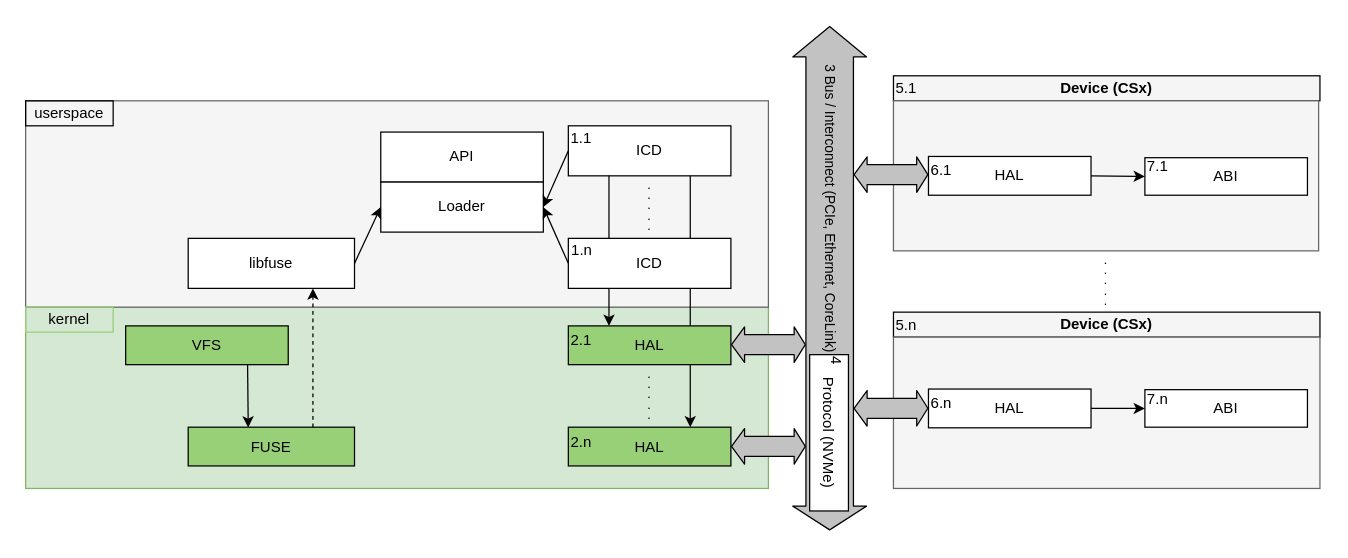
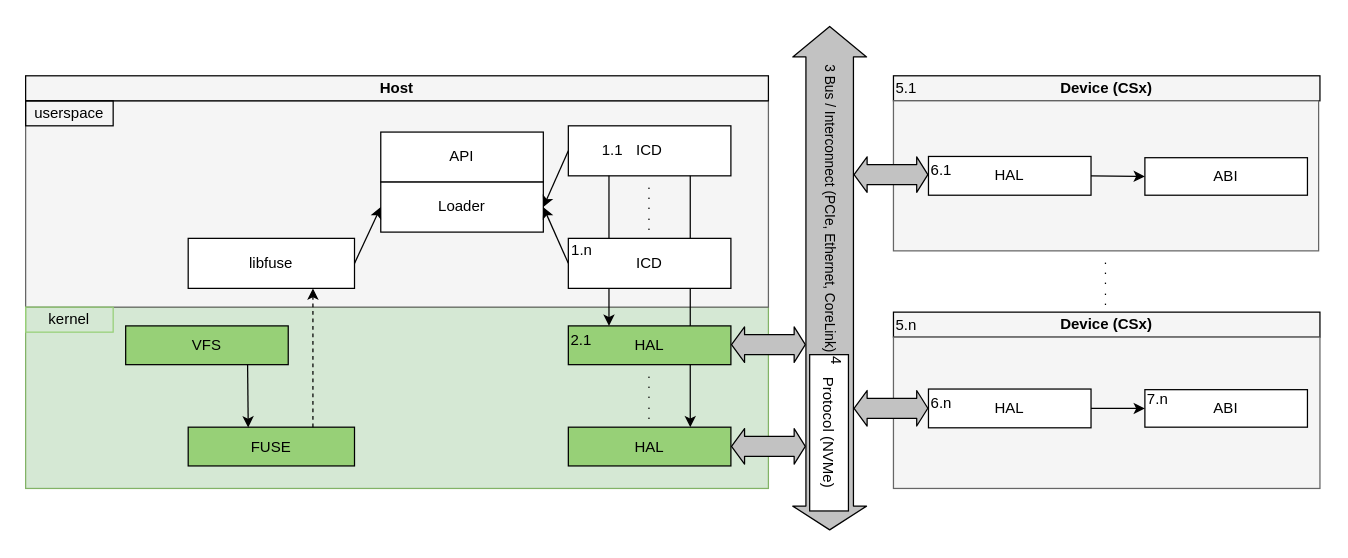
node "Host": added
node "1.1": moved (581, 138) -> (612, 151)
node "7.1": removed
node "2.n": removed
